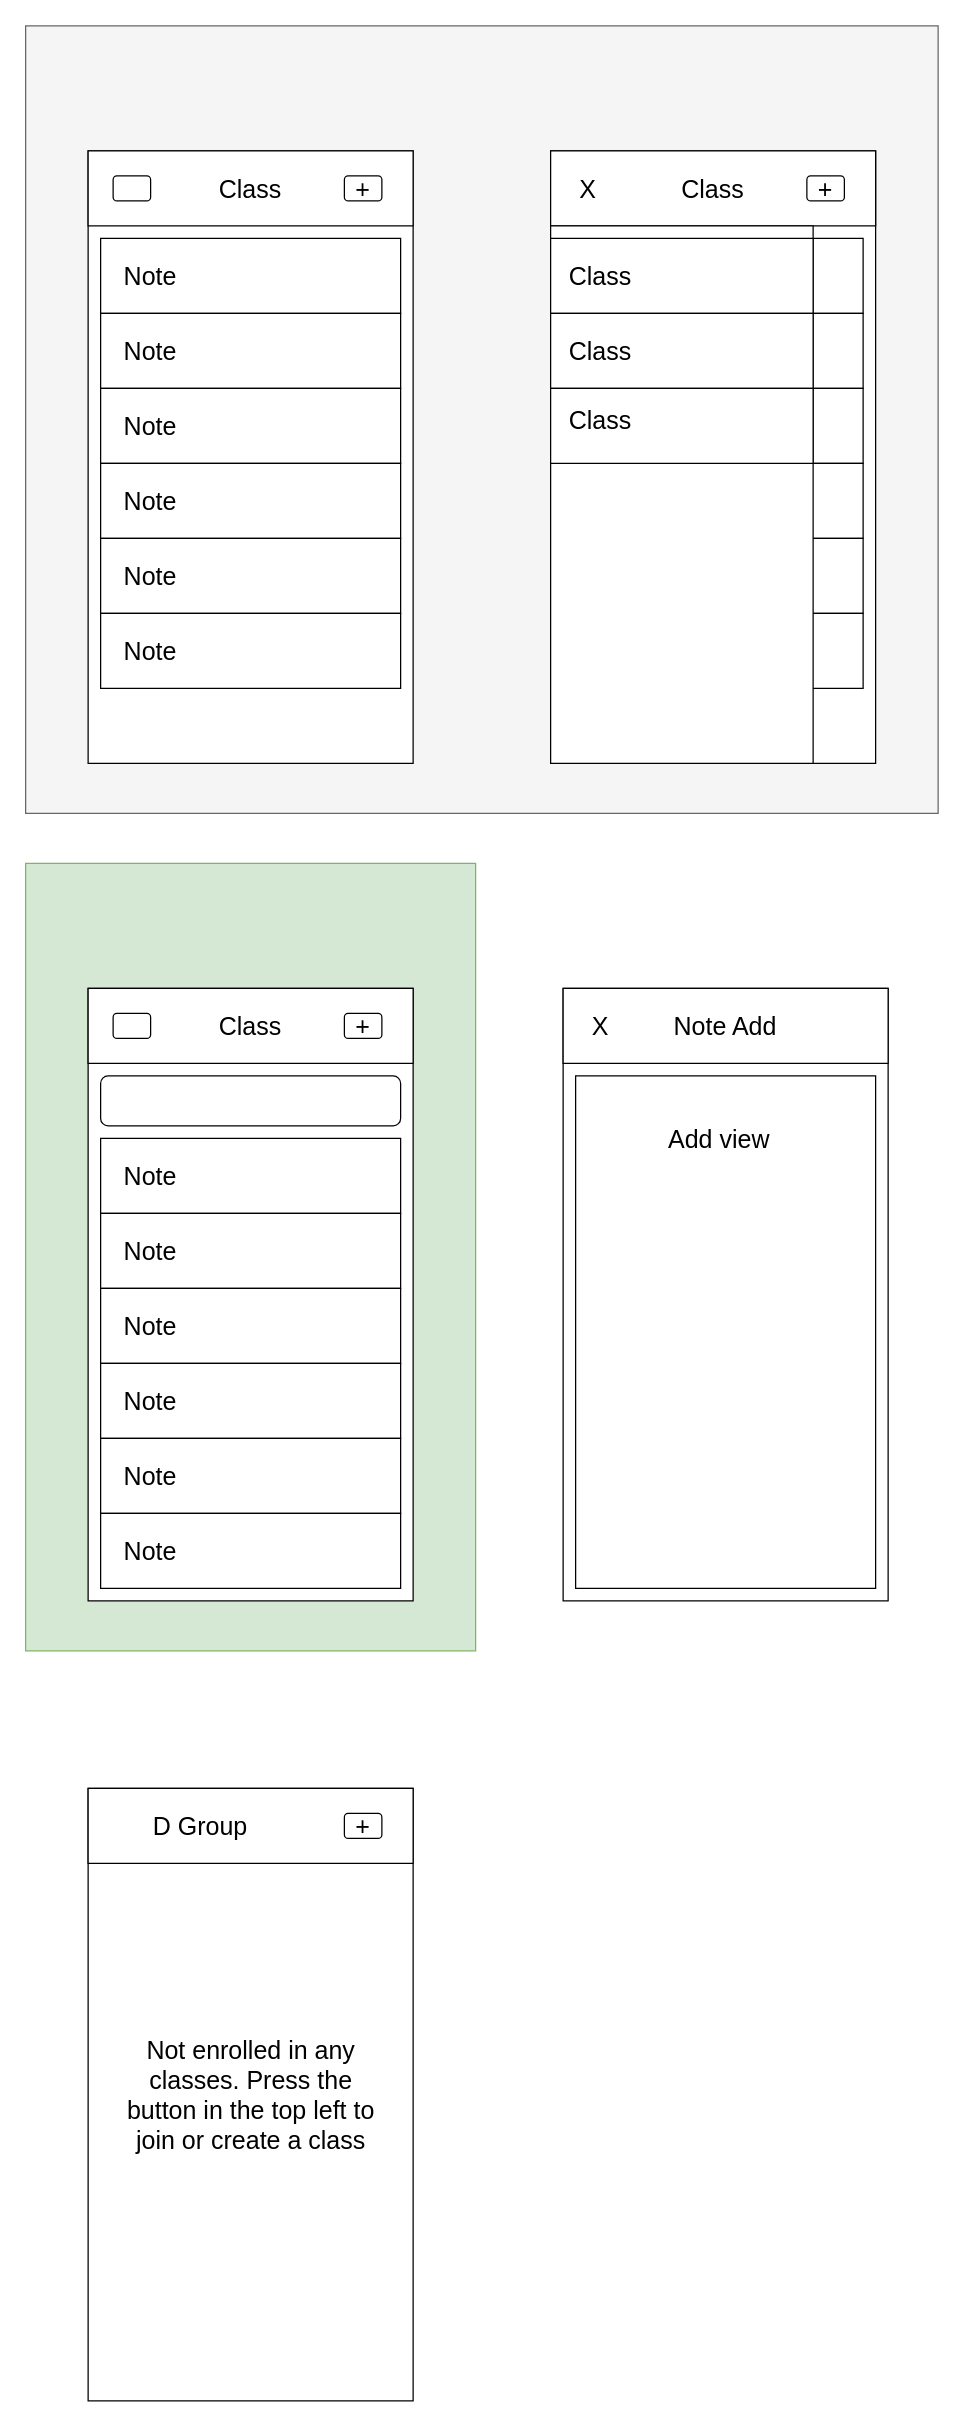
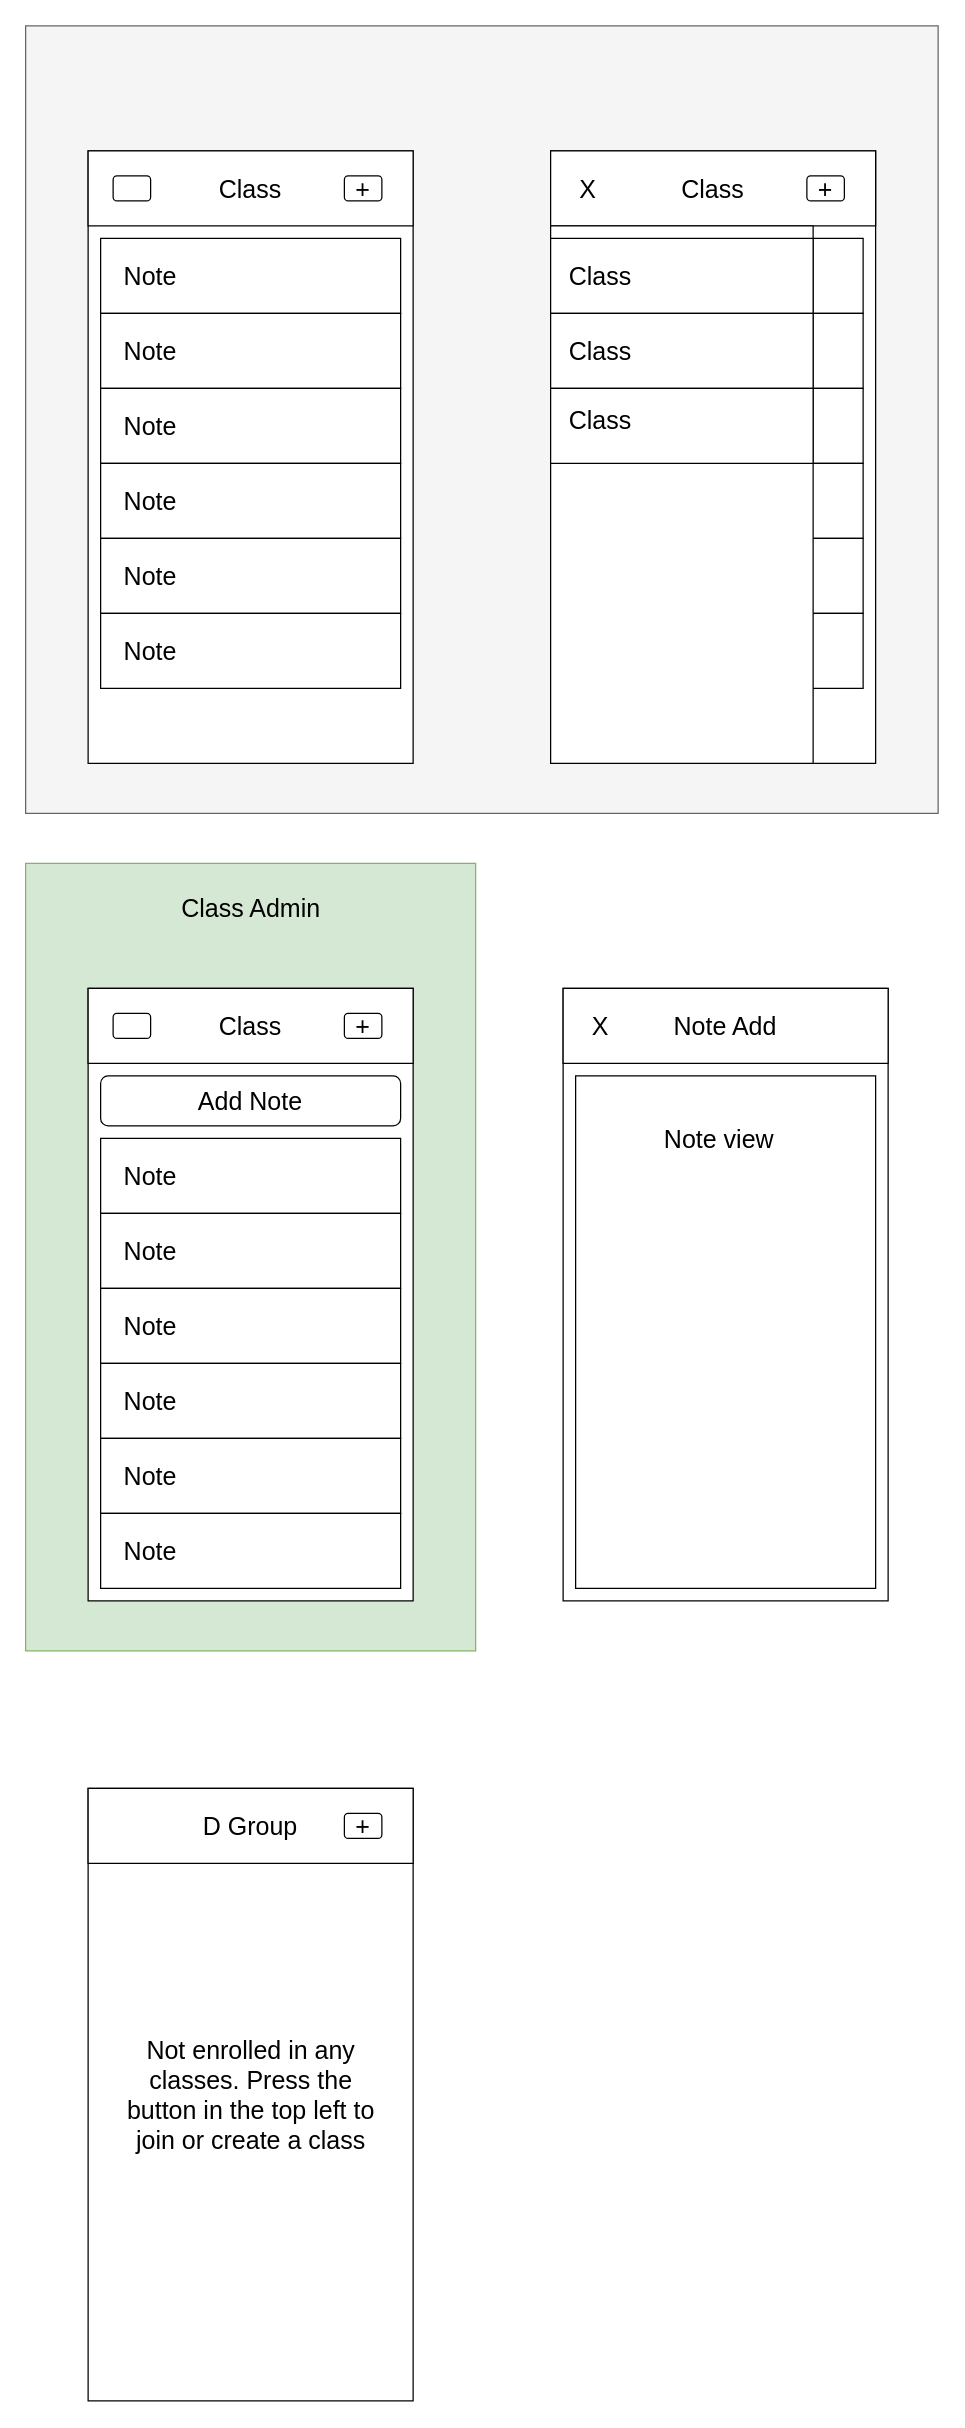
node "Class Admin": added
node "Add Note": added
node "Add view": label "Add view" -> "Note view"
node "D Group": moved (201, 1826) -> (251, 1826)
